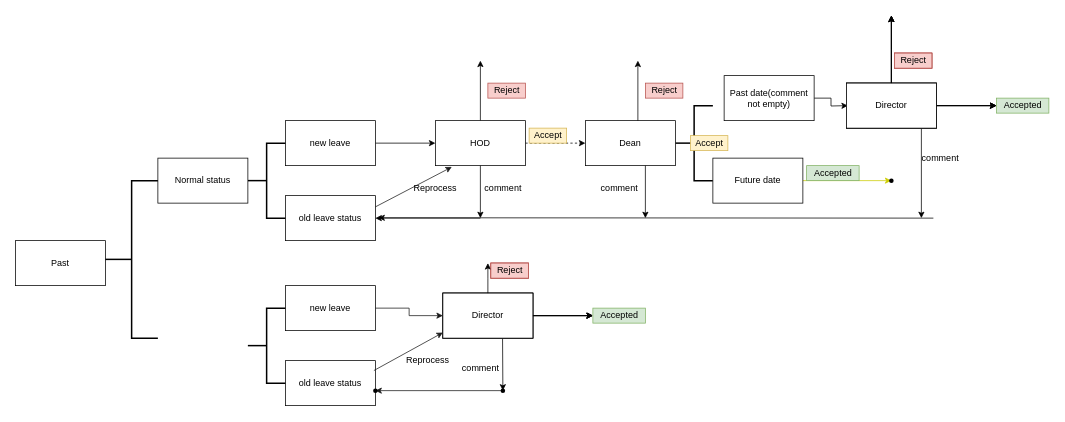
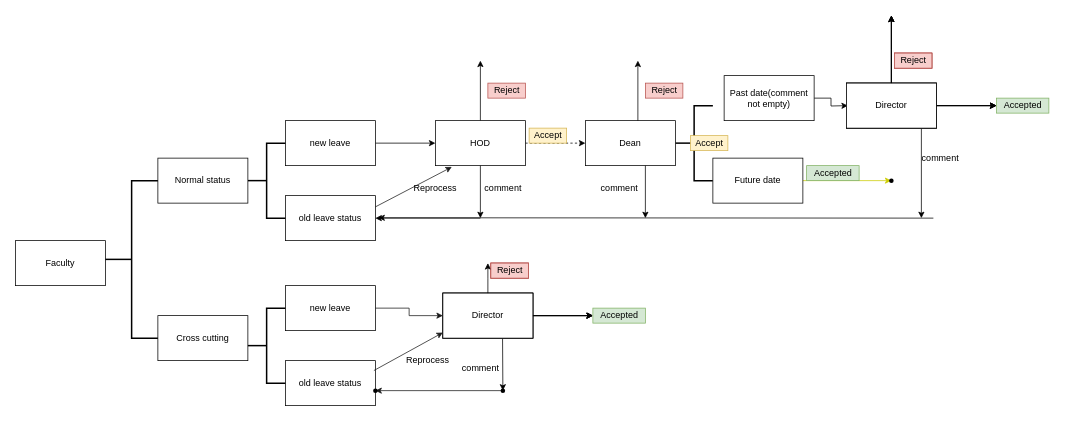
node "Past": label "Past" -> "Faculty"
node "Cross cutting": added
